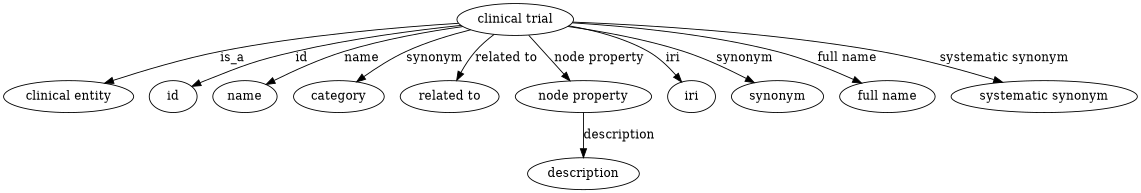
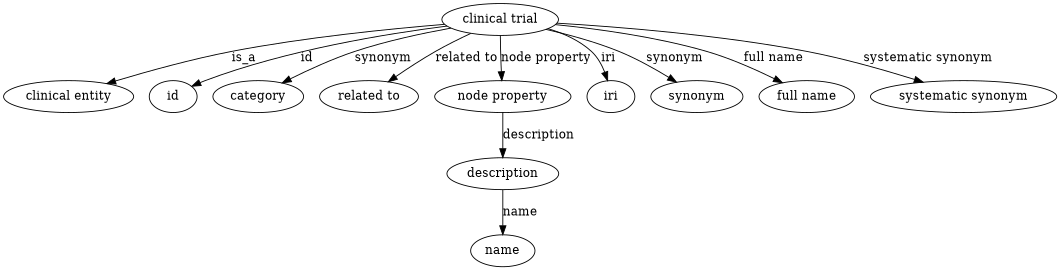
edge "clinical trial" -> "name": now "description" -> "name"
